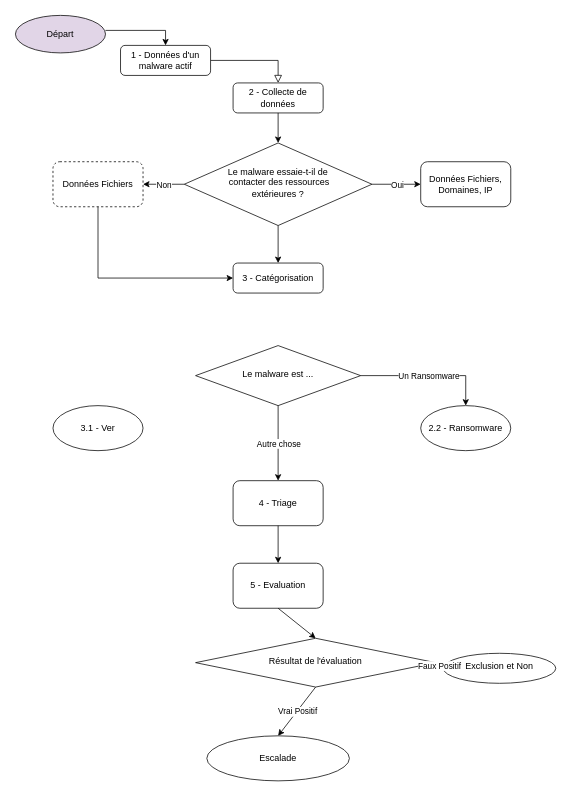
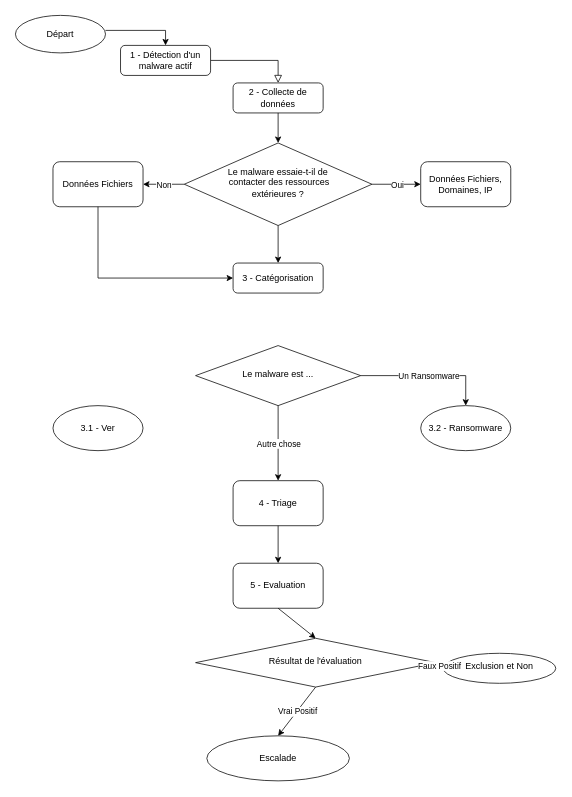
node "Départ": fillcolor #e1d5e7 -> #ffffff
node "1 - Données d'un malware actif": label "1 - Données d'un malware actif" -> "1 - Détection d'un malware actif"
node "Données Fichiers": style dashed -> solid
node "2.2 - Ransomware": label "2.2 - Ransomware" -> "3.2 - Ransomware"
